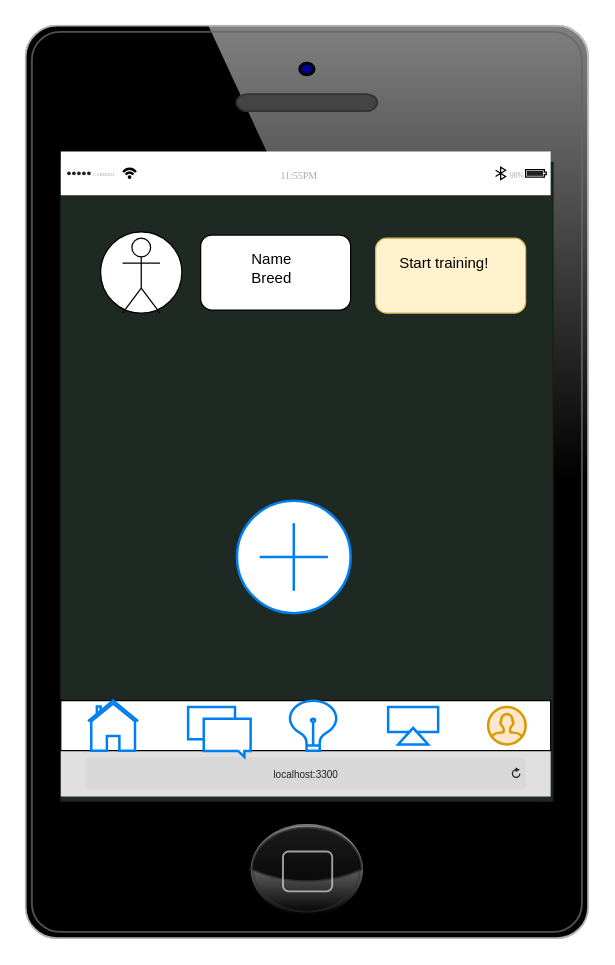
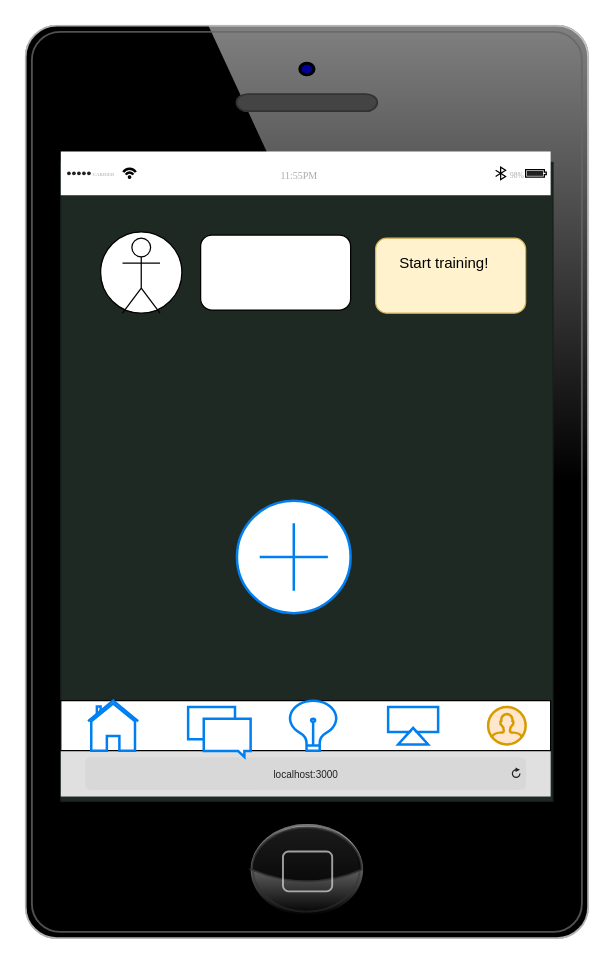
node "Name Breed": removed
node "localhost:3300": label "localhost:3300" -> "localhost:3000"
